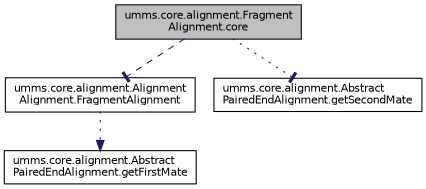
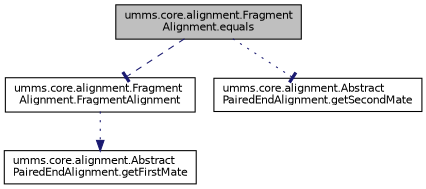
node "umms.core.alignment.Fragment Alignment.core": label "umms.core.alignment.Fragment Alignment.core" -> "umms.core.alignment.Fragment Alignment.equals"
node "umms.core.alignment.Alignment Alignment.FragmentAlignment": label "umms.core.alignment.Alignment Alignment.FragmentAlignment" -> "umms.core.alignment.Fragment Alignment.FragmentAlignment"
